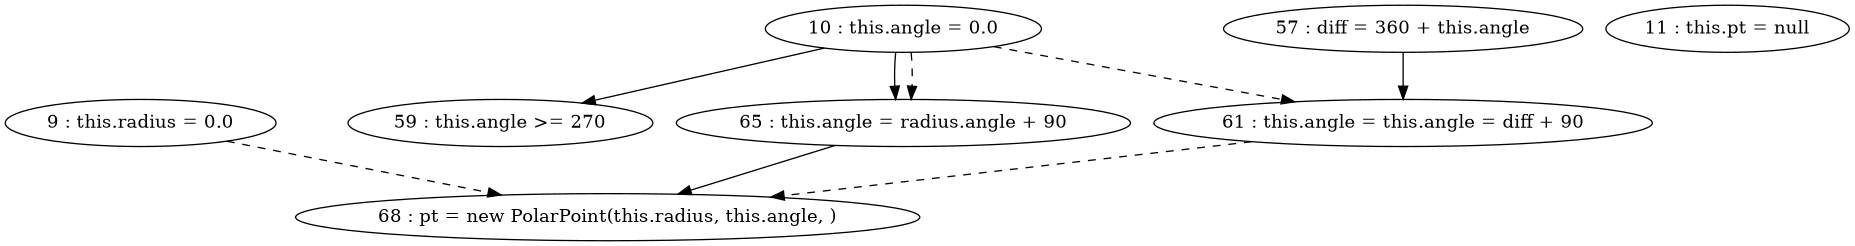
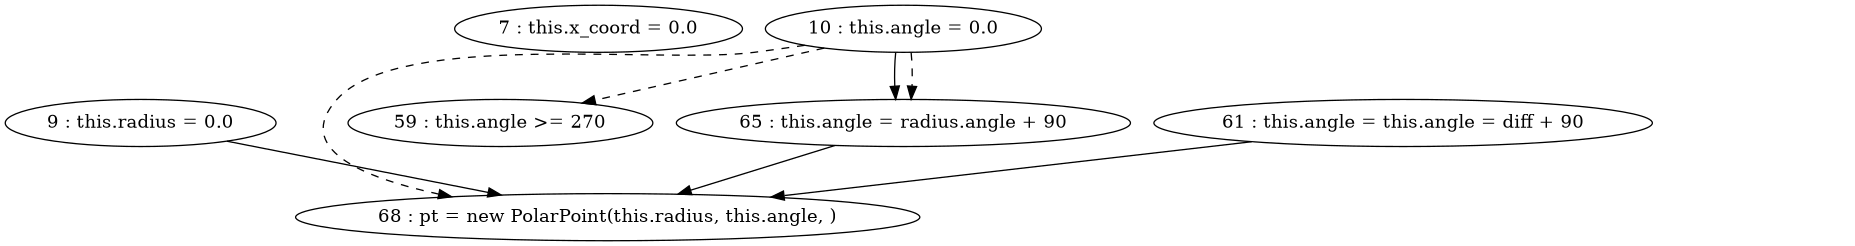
node "7 : this.x_coord = 0.0": added
node "57 : diff = 360 + this.angle": removed
node "11 : this.pt = null": removed
edge "10 : this.angle = 0.0" -> "61 : this.angle = this.angle = diff + 90": now "10 : this.angle = 0.0" -> "68 : pt = new PolarPoint(this.radius, this.angle, )"
edge "10 : this.angle = 0.0" -> "59 : this.angle >= 270": style solid -> dashed
edge "9 : this.radius = 0.0" -> "68 : pt = new PolarPoint(this.radius, this.angle, )": style dashed -> solid
edge "61 : this.angle = this.angle = diff + 90" -> "68 : pt = new PolarPoint(this.radius, this.angle, )": style dashed -> solid
